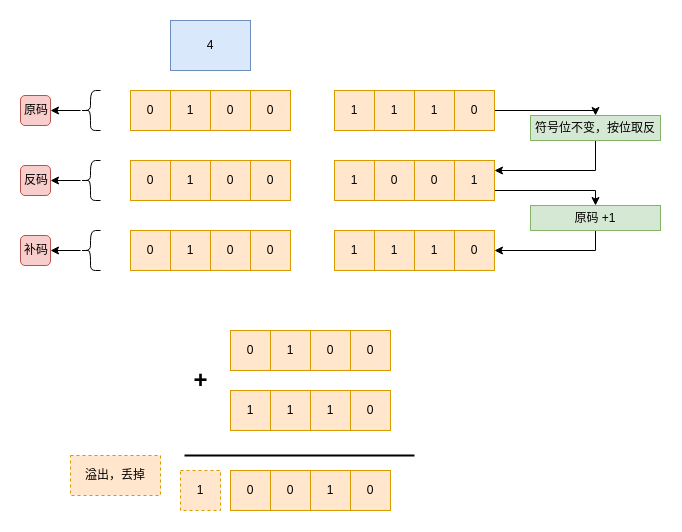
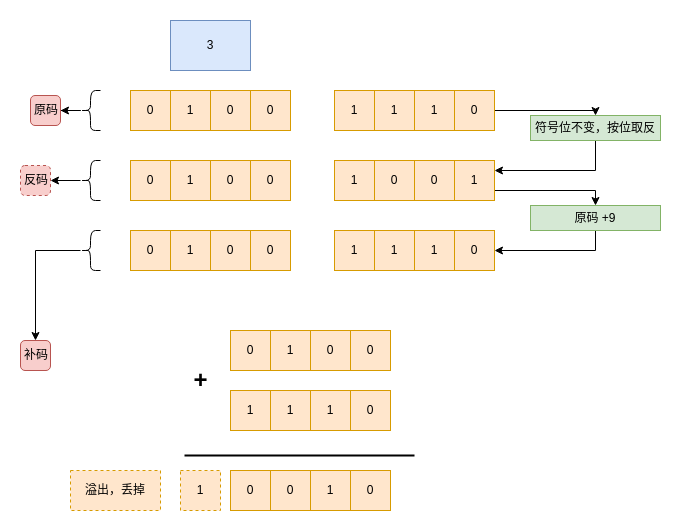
node "4": label "4" -> "3"
node "原码": moved (36, 111) -> (46, 111)
node "反码": style solid -> dashed
node "原码 +1": label "原码 +1" -> "原码 +9"
node "补码": moved (36, 251) -> (36, 356)
node "溢出，丢掉": moved (116, 476) -> (116, 491)
